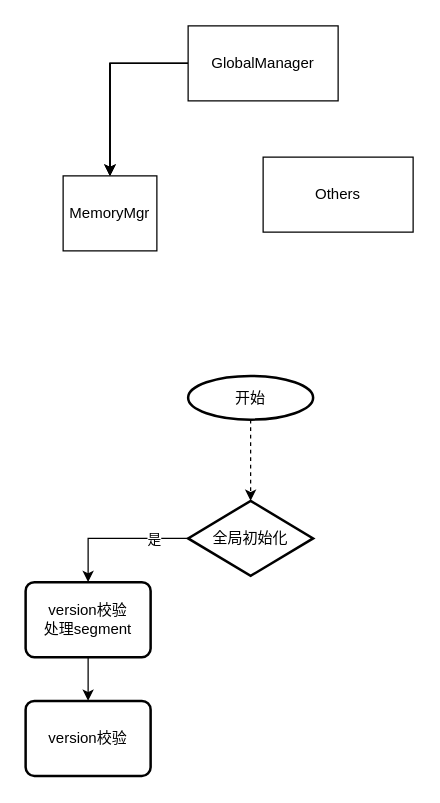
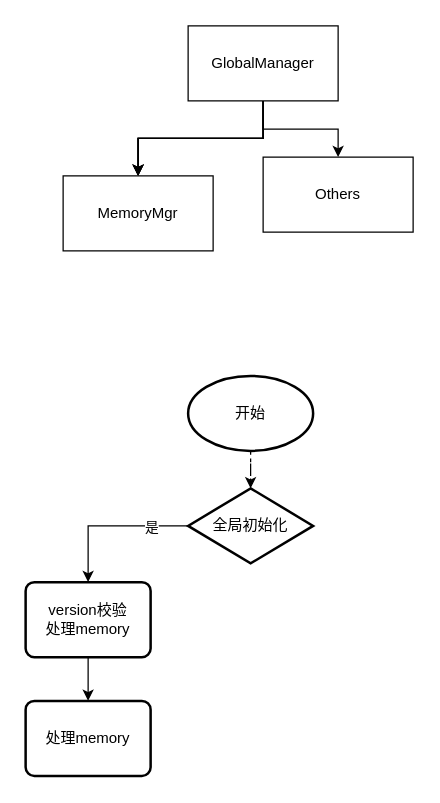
edge "GlobalManager" -> "Others": added
node "MemoryMgr": size 94x75 -> 150x75
node "开始": size 125x44 -> 125x75
node "全局初始化": moved (251, 538) -> (251, 526)
node "version校验 处理segment": label "version校验 处理segment" -> "version校验 处理memory"
node "version校验": label "version校验" -> "处理memory"
